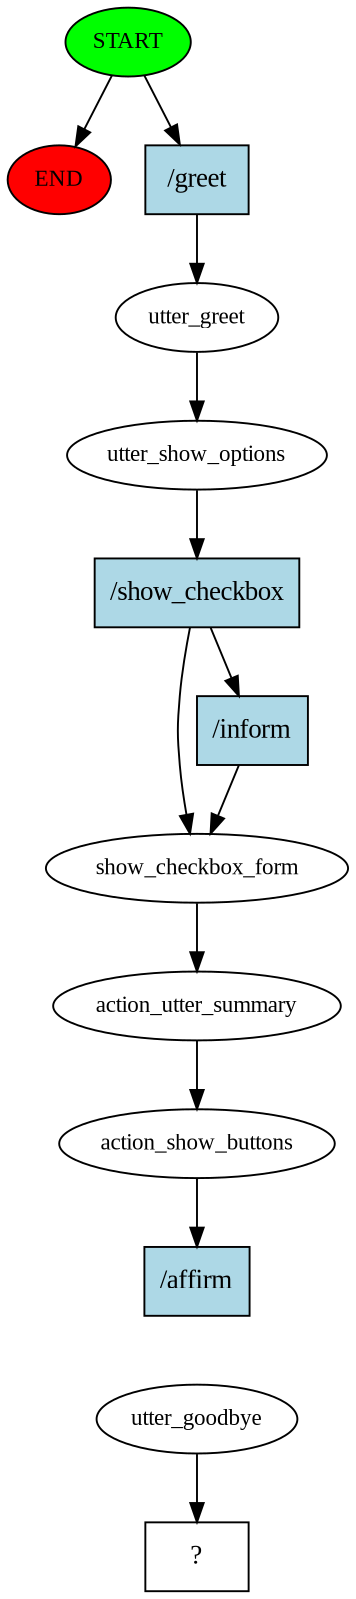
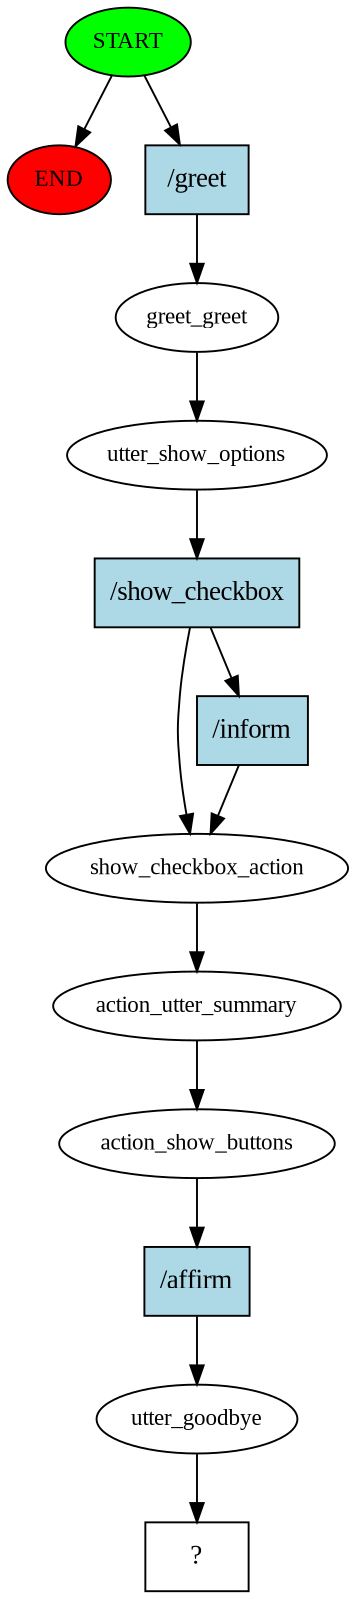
node "utter_greet": label "utter_greet" -> "greet_greet"
node "show_checkbox_form": label "show_checkbox_form" -> "show_checkbox_action"
edge "/affirm" -> "utter_goodbye": added
